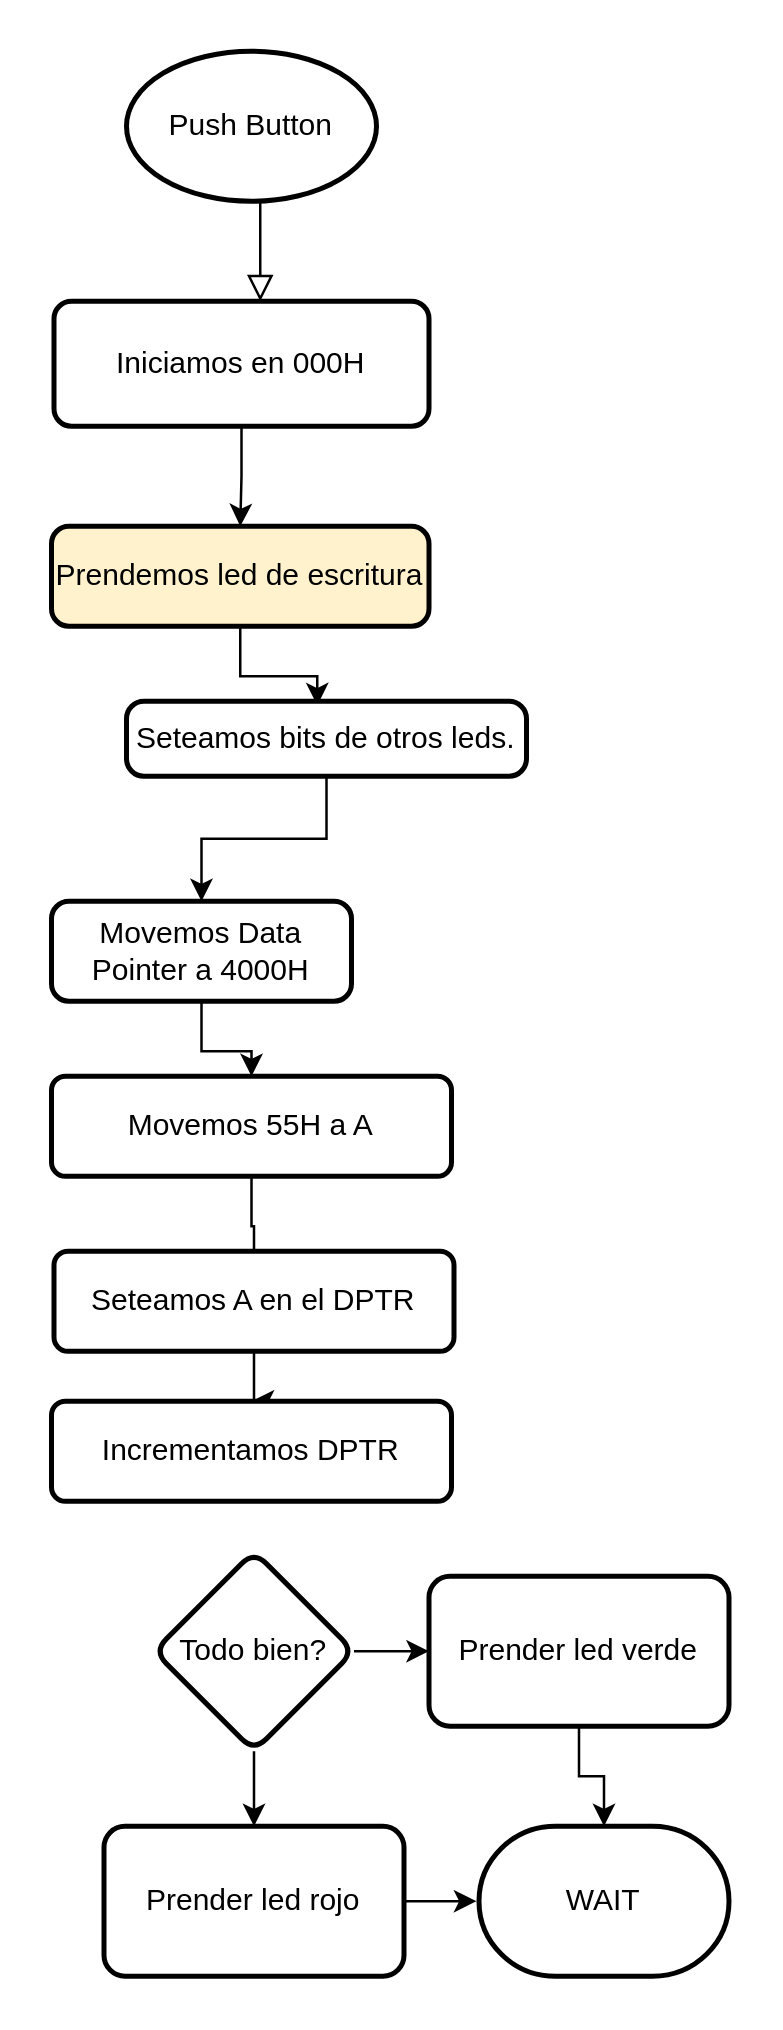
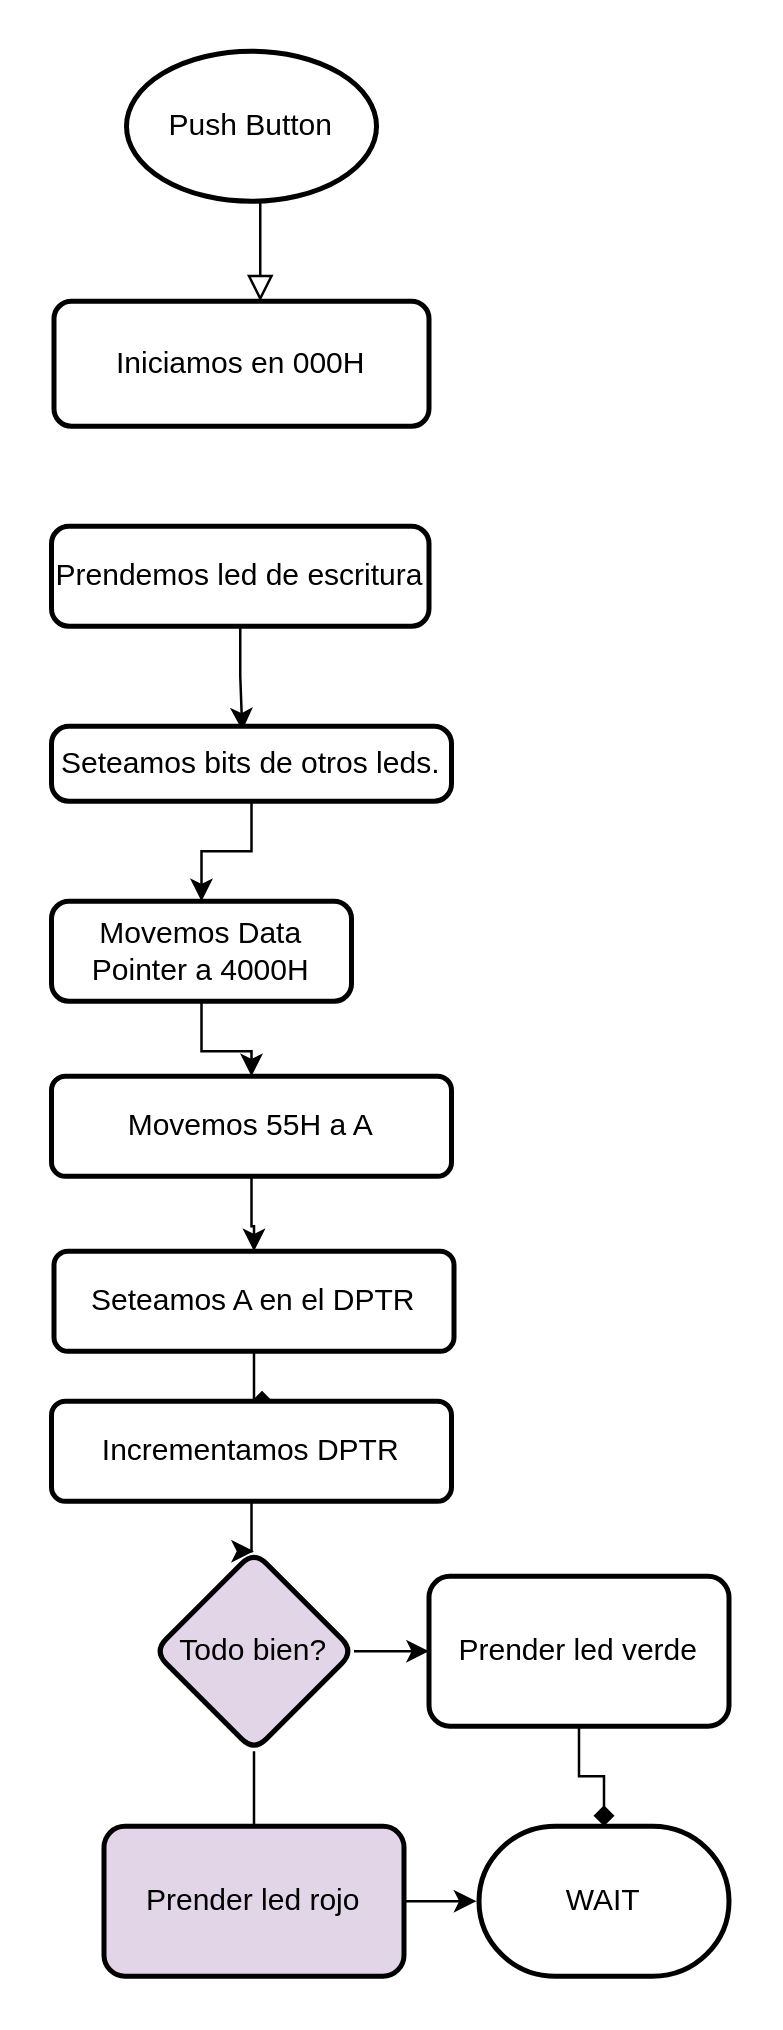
edge "Iniciamos en 000H" -> "Prendemos led de escritura": removed
node "Prendemos led de escritura": fillcolor #fff2cc -> #ffffff
node "Seteamos bits de otros leds.": moved (326, 739) -> (251, 764)
edge "Movemos 55H a A" -- "Seteamos A en el DPTR": arrowhead none -> classic
edge "Seteamos A en el DPTR" -> "Incrementamos DPTR": arrowhead classic -> diamond
edge "Incrementamos DPTR" -> "Todo bien?": added
node "Todo bien?": fillcolor #ffffff -> #e1d5e7
edge "Prender led verde" -> "WAIT": arrowhead classic -> diamond
edge "Todo bien?" -> "Prender led rojo": arrowhead classic -> none
node "Prender led rojo": fillcolor #ffffff -> #e1d5e7
